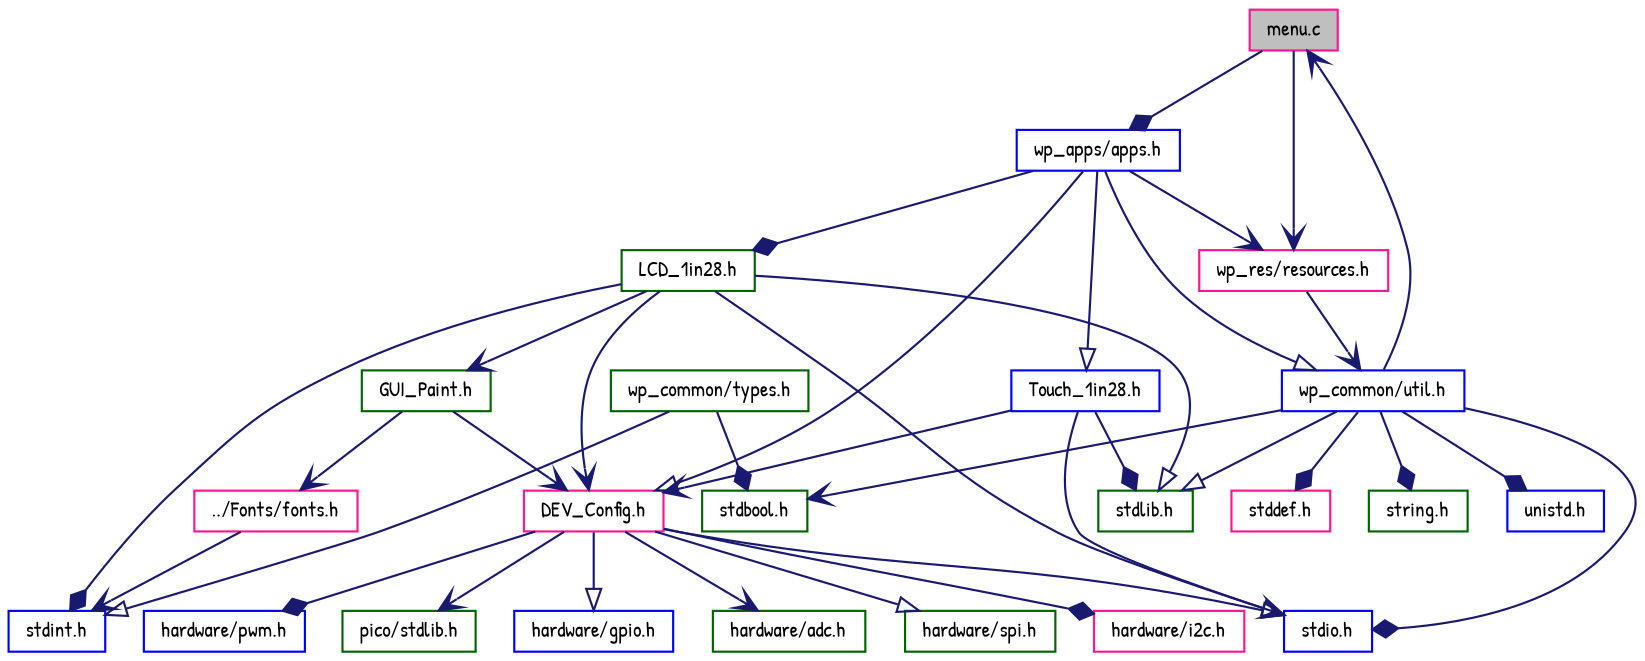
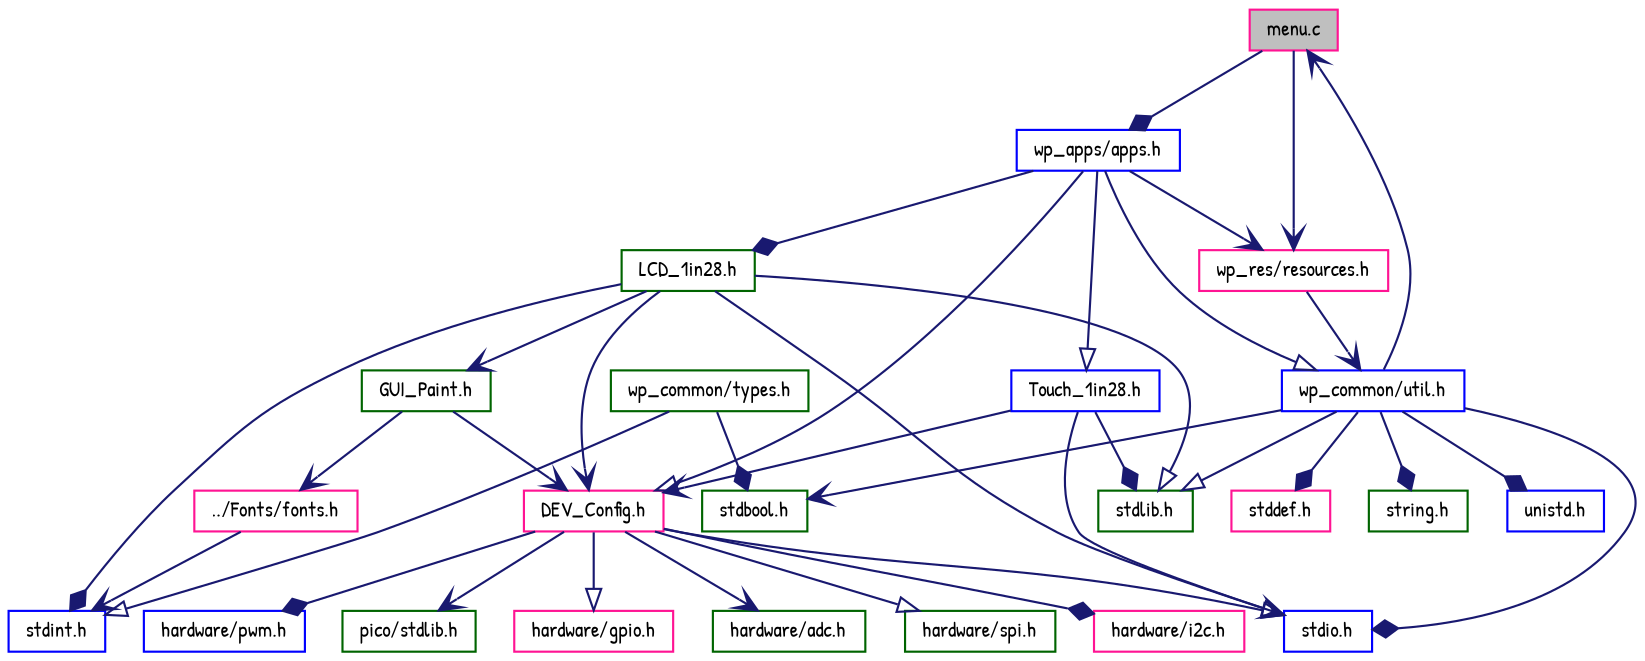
node "hardware/gpio.h": color blue -> deeppink
